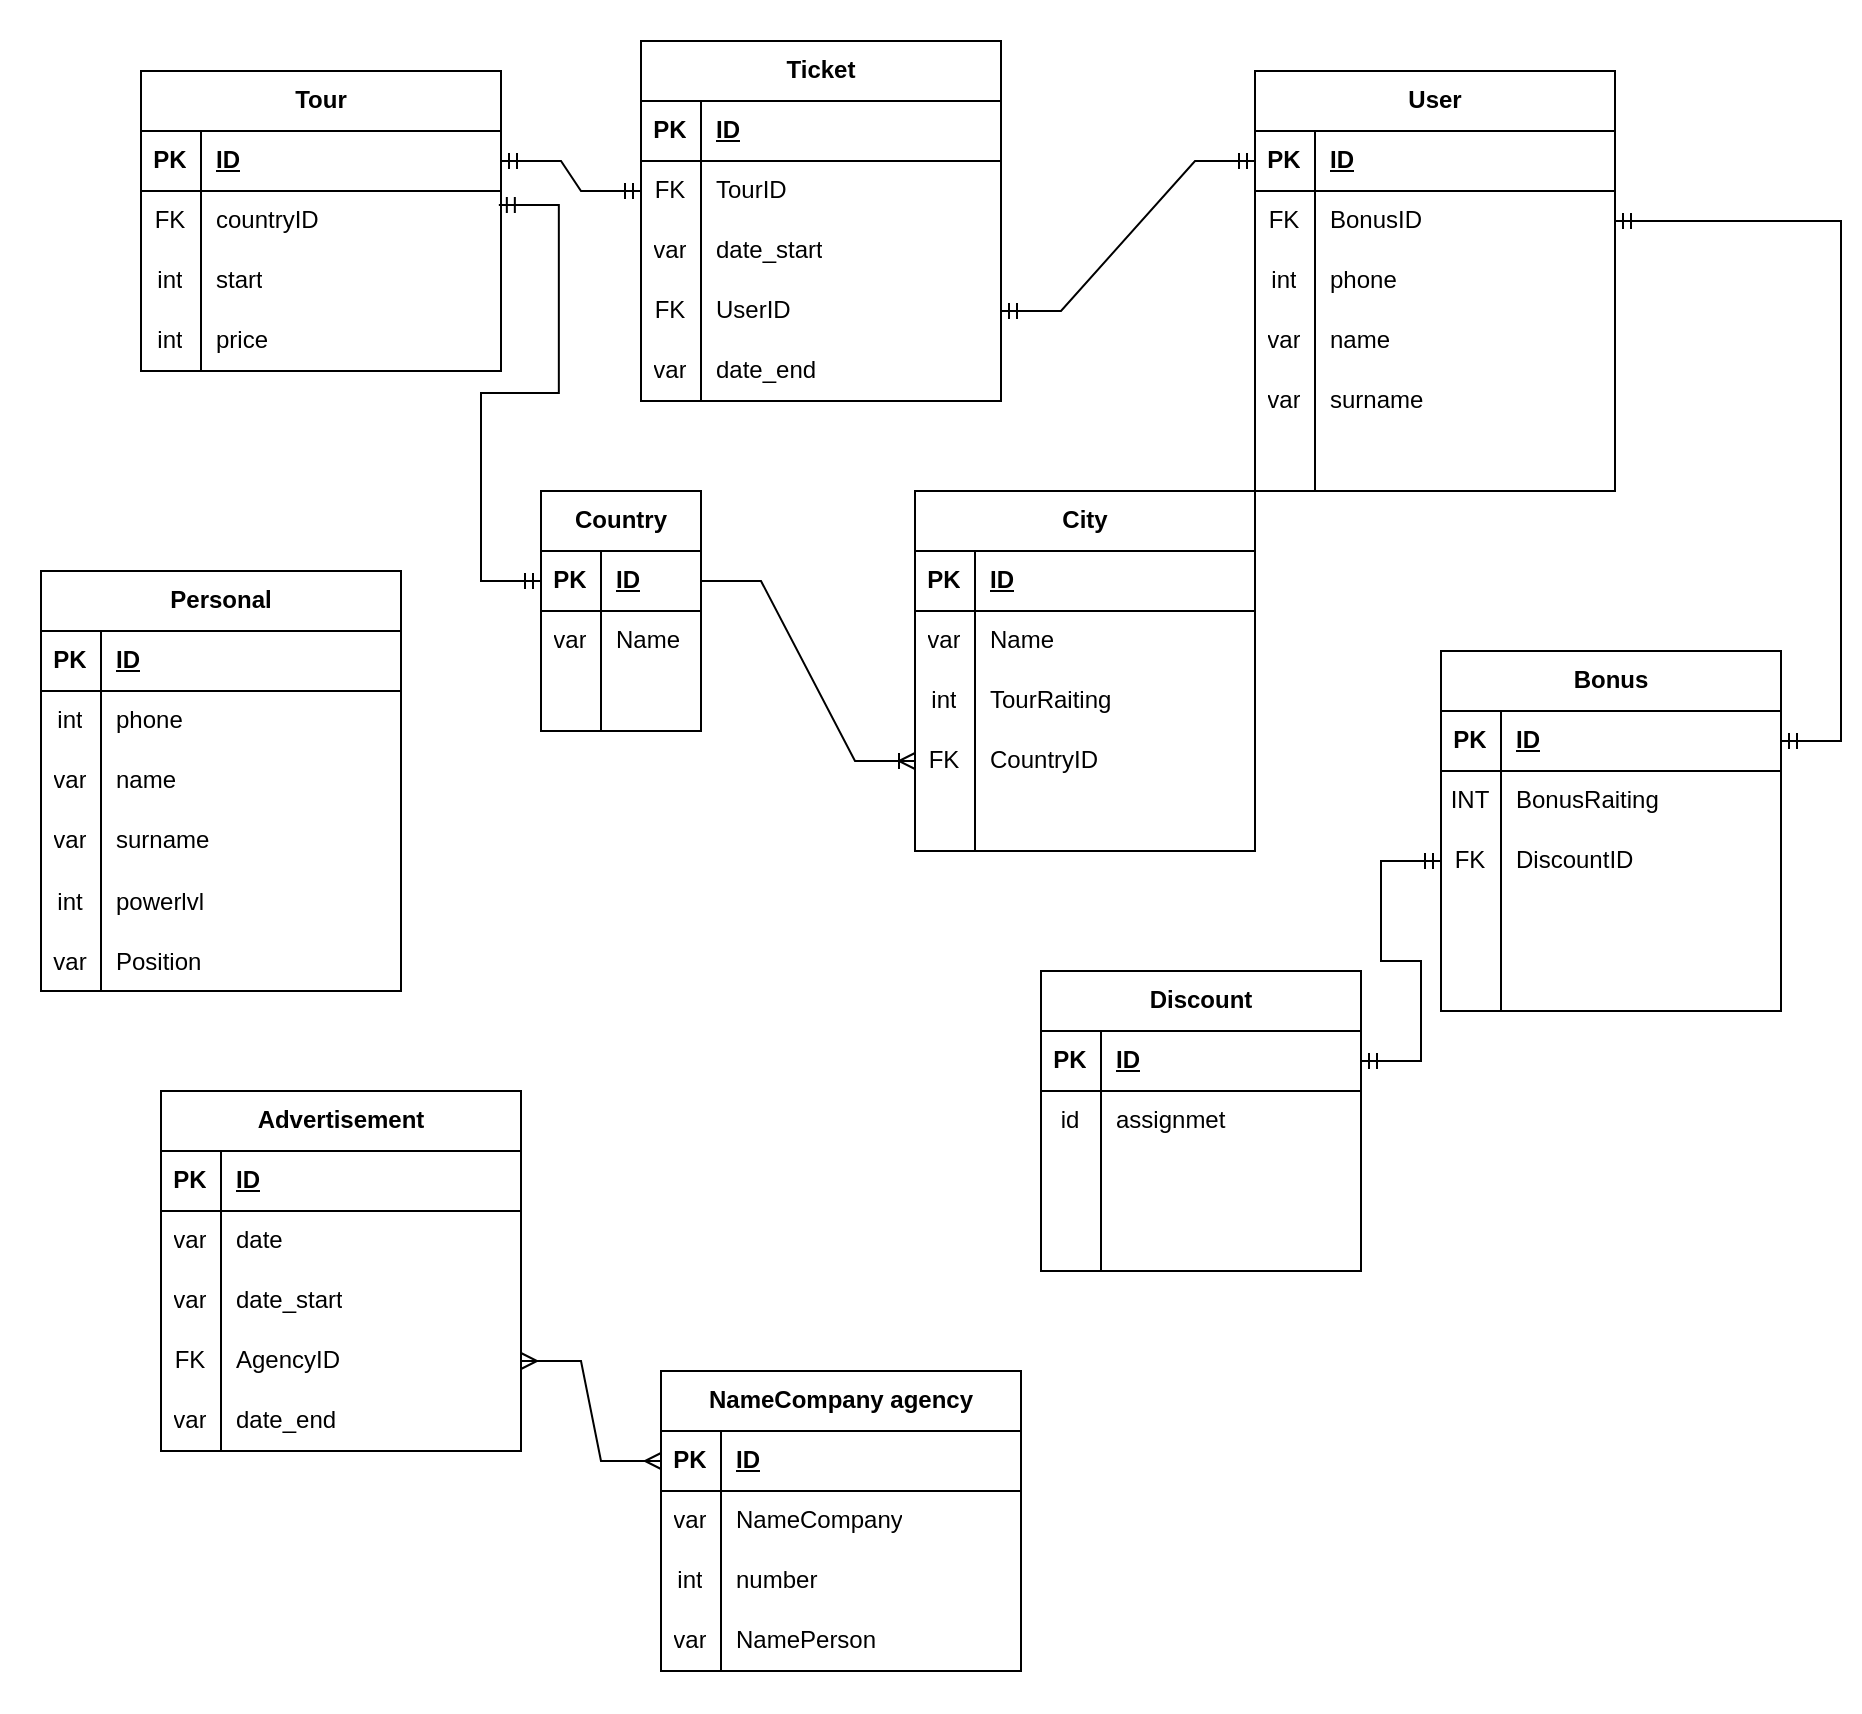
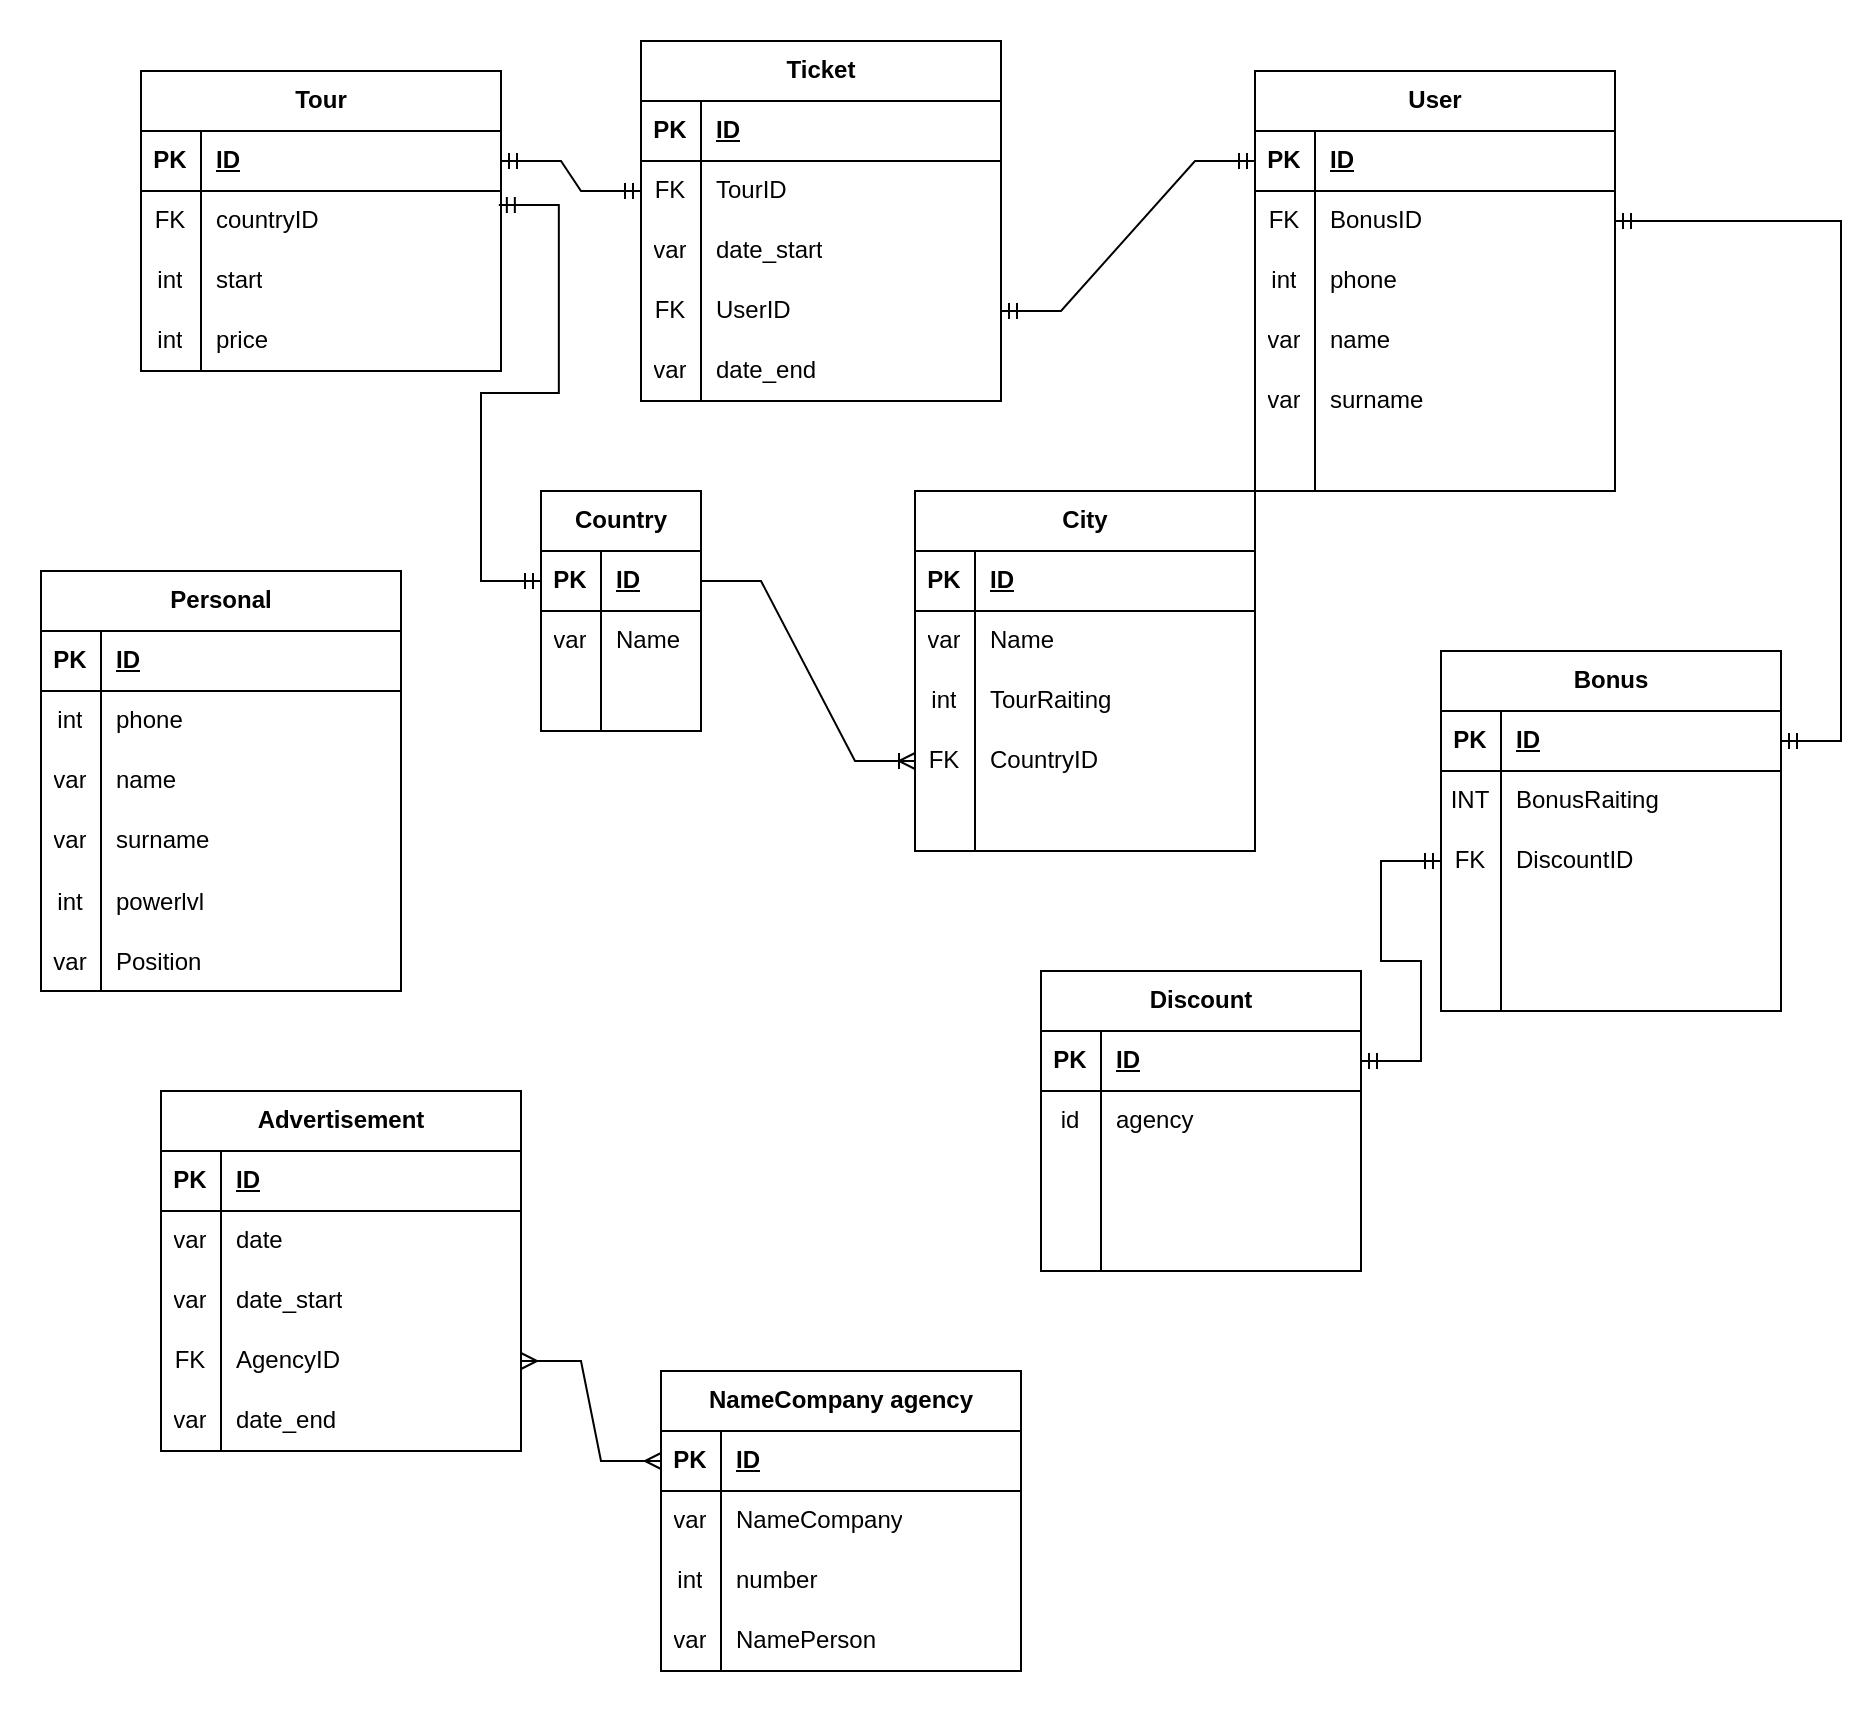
node "assignmet": label "assignmet" -> "agency"
